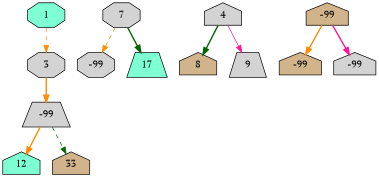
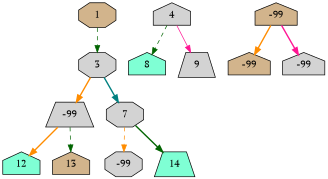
node "1": fillcolor aquamarine -> tan
edge "1" -> "3": color darkorange -> darkgreen
edge "4" -> "8": style bold -> dashed
node "17": label "17" -> "14"
node "8": fillcolor tan -> aquamarine
edge "3" -> "7": added
node "33": label "33" -> "13"
